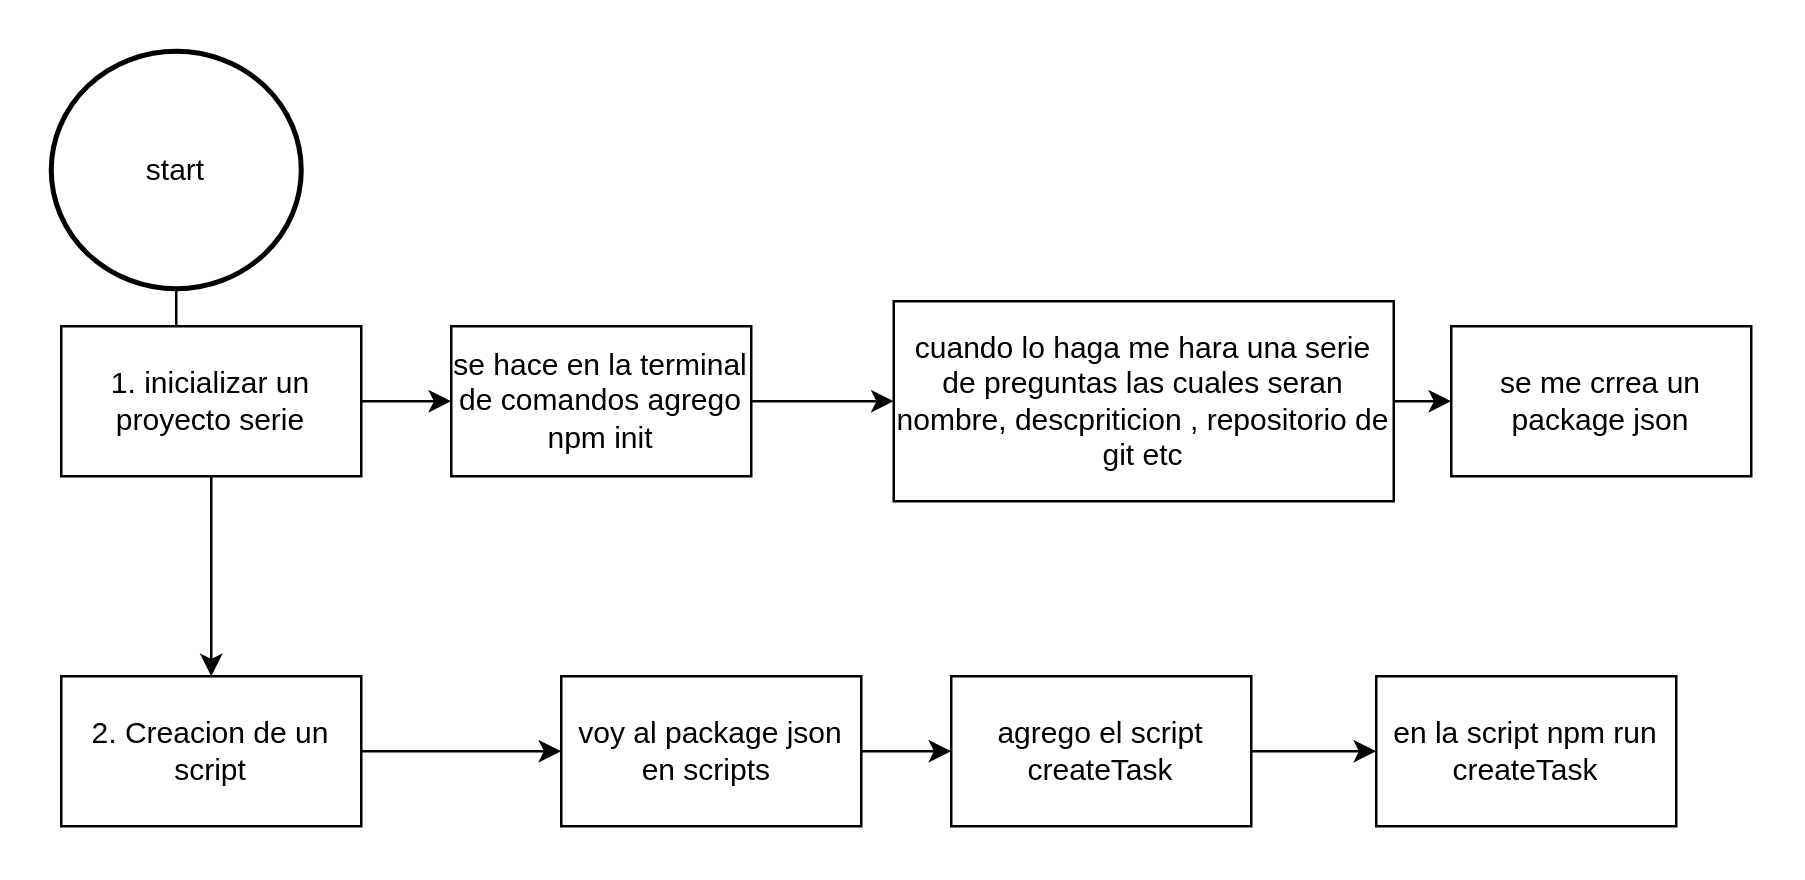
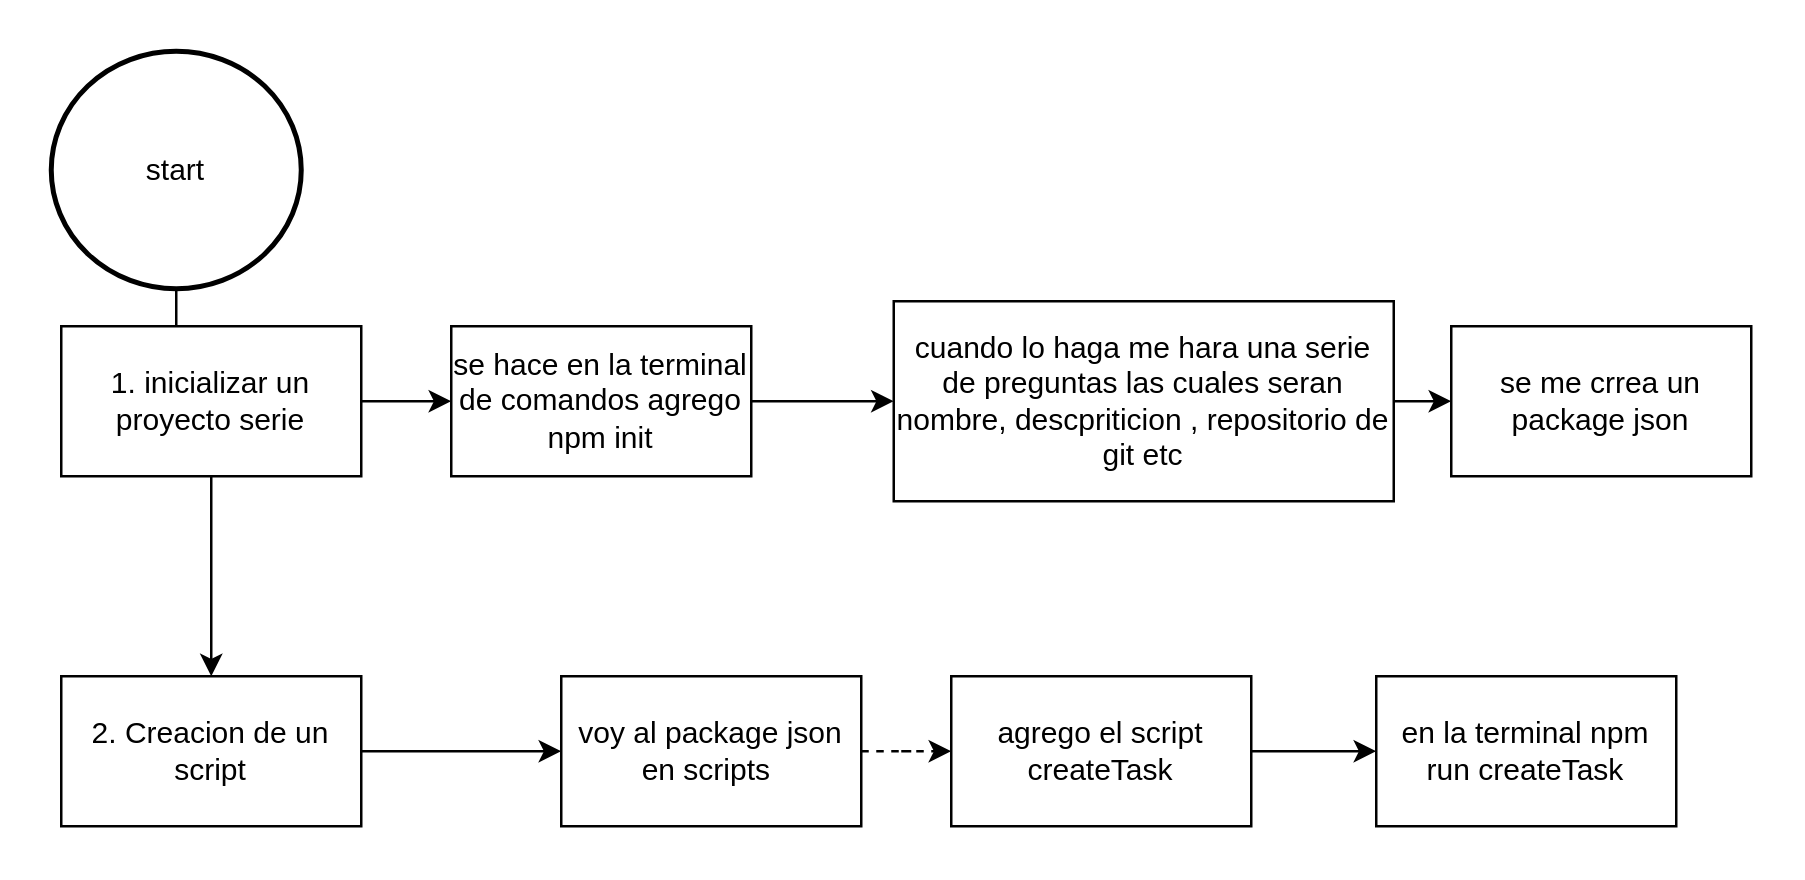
edge "voy al package json en scripts" -> "agrego el script createTask": style solid -> dashed
node "en la script npm run createTask": label "en la script npm run createTask" -> "en la terminal npm run createTask"
